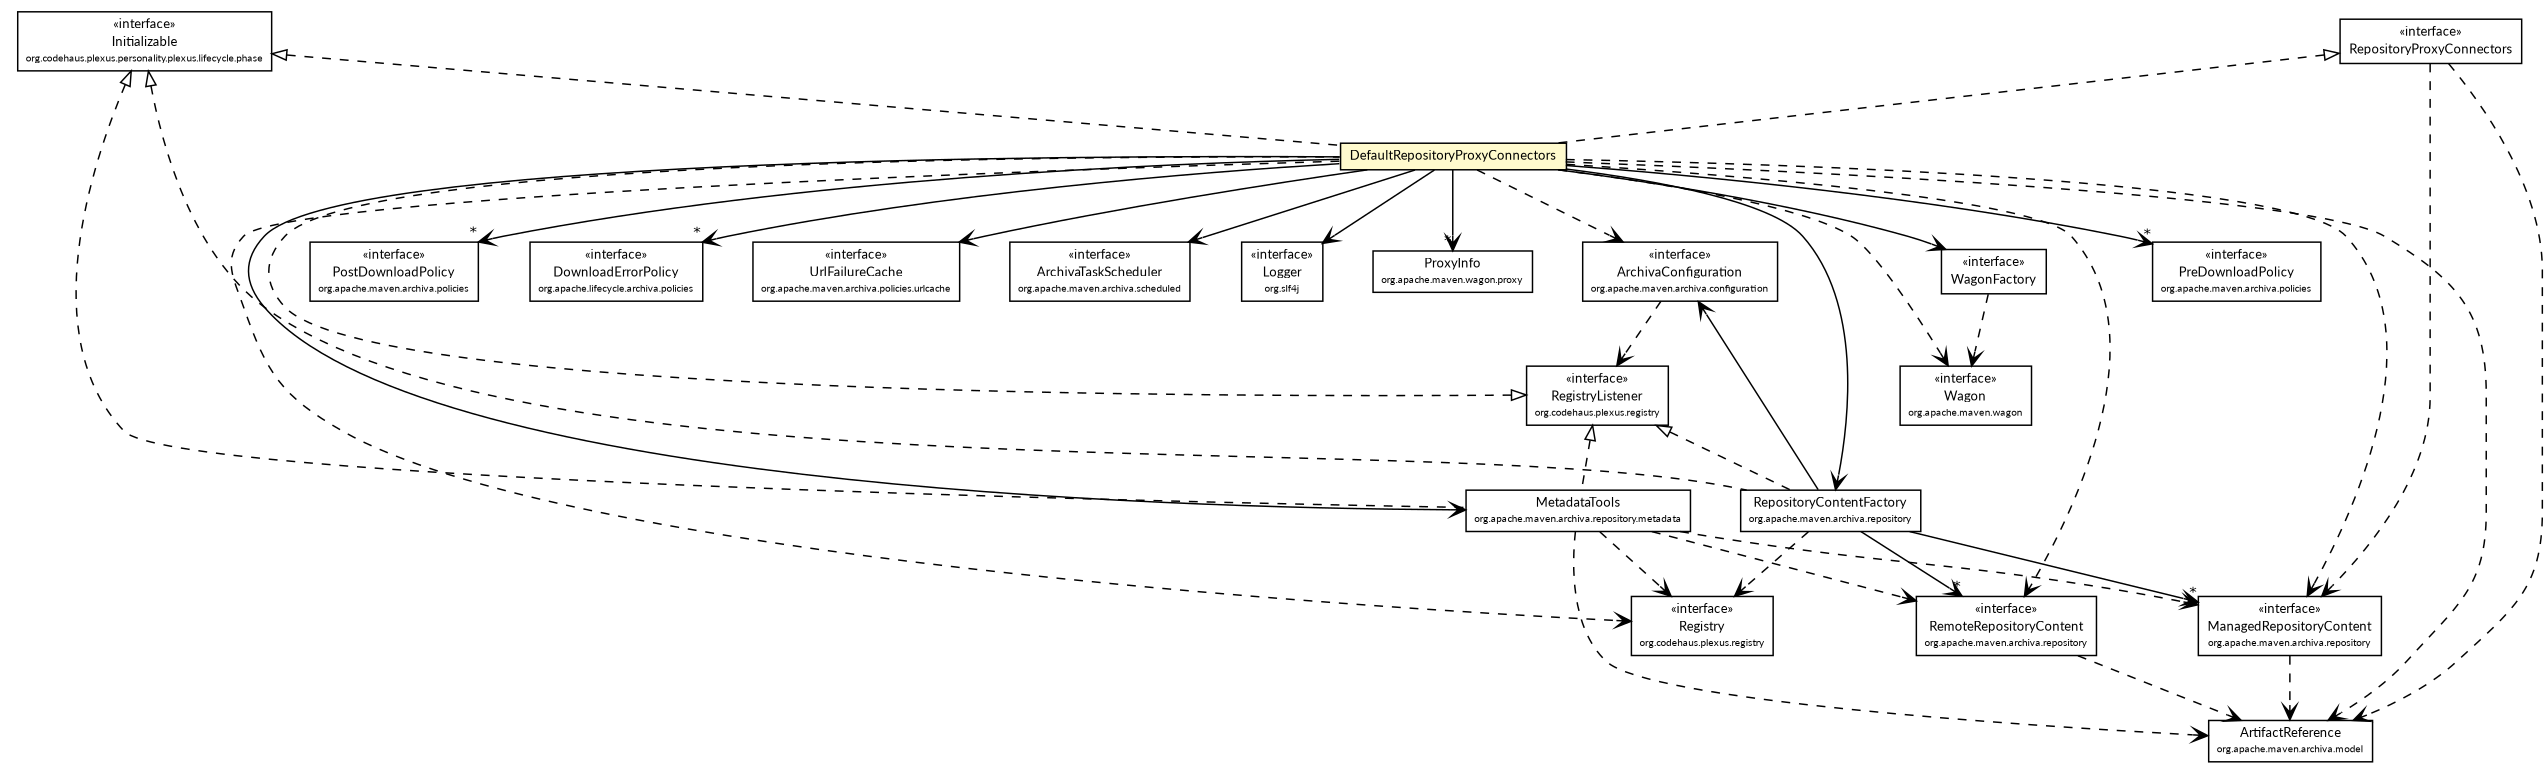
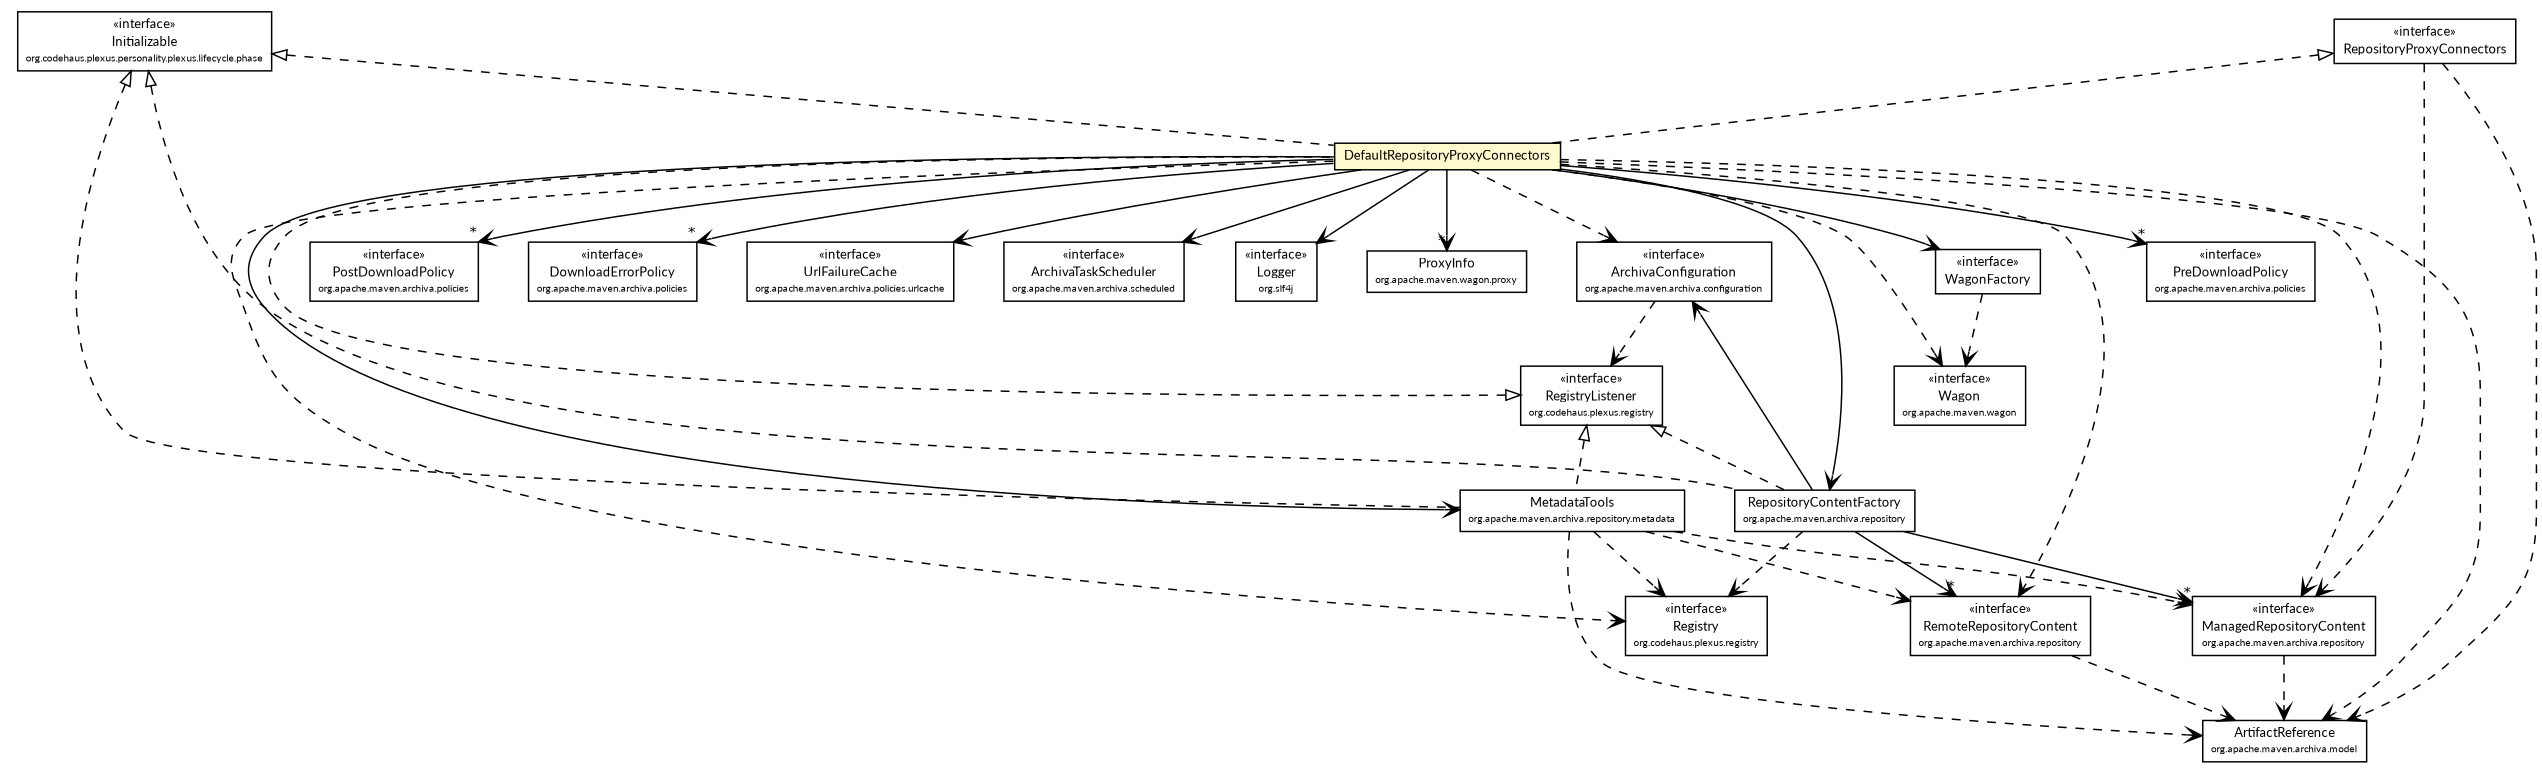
node "DownloadErrorPolicy": text "org.apache.lifecycle.archiva.policies" -> "org.apache.maven.archiva.policies"
